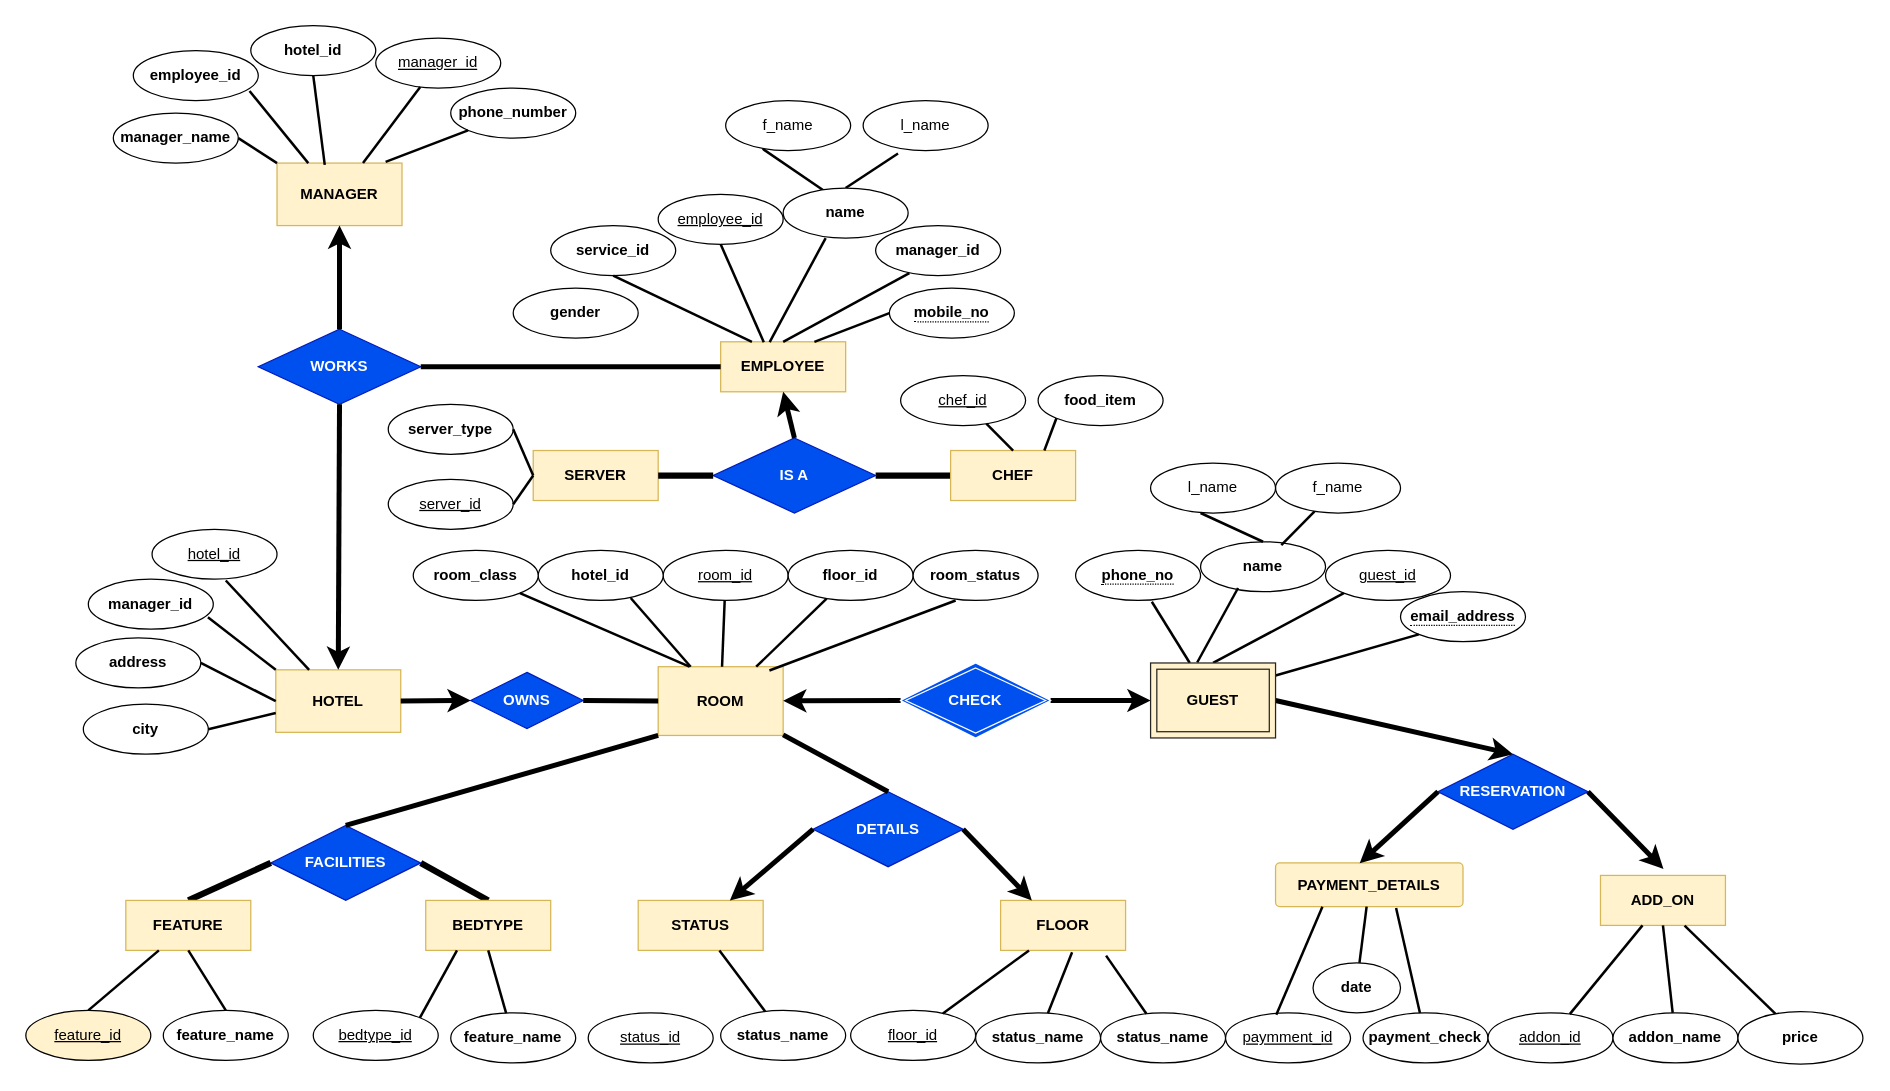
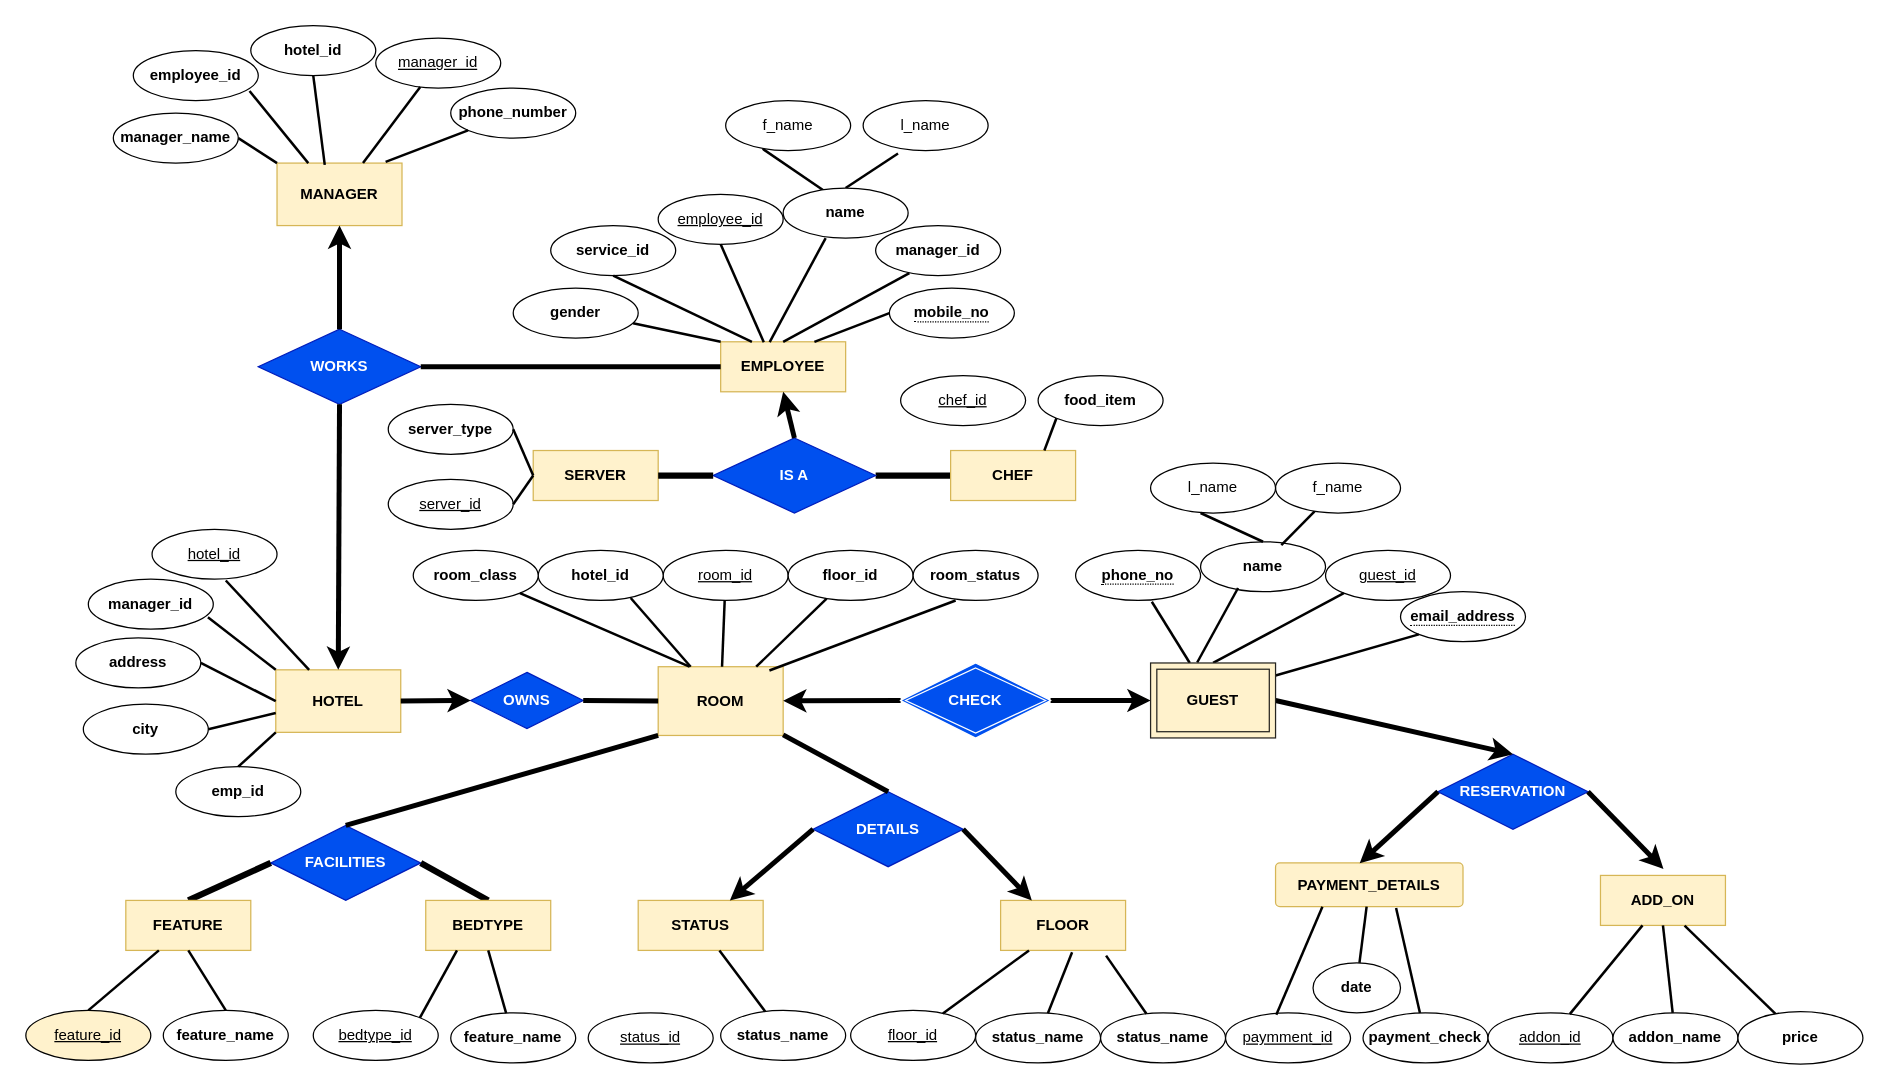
edge "gender" -- "EMPLOYEE": added
edge "chef_id" -- "CHEF": removed
edge "HOTEL" -- "emp_id": added
node "emp_id": added
